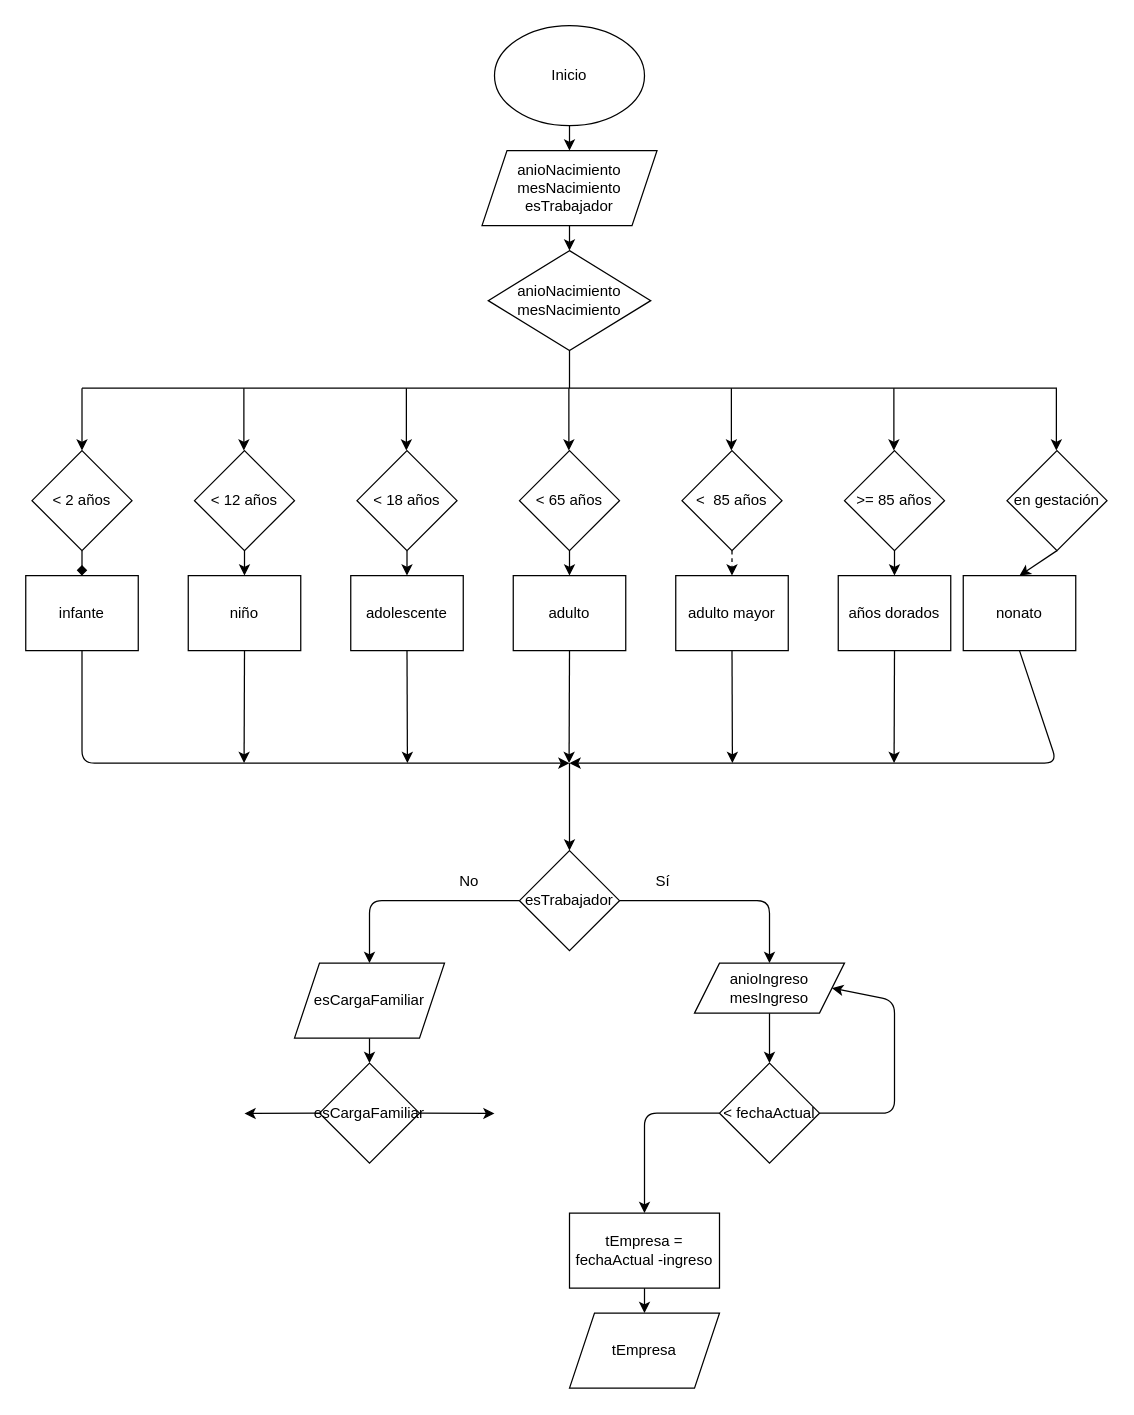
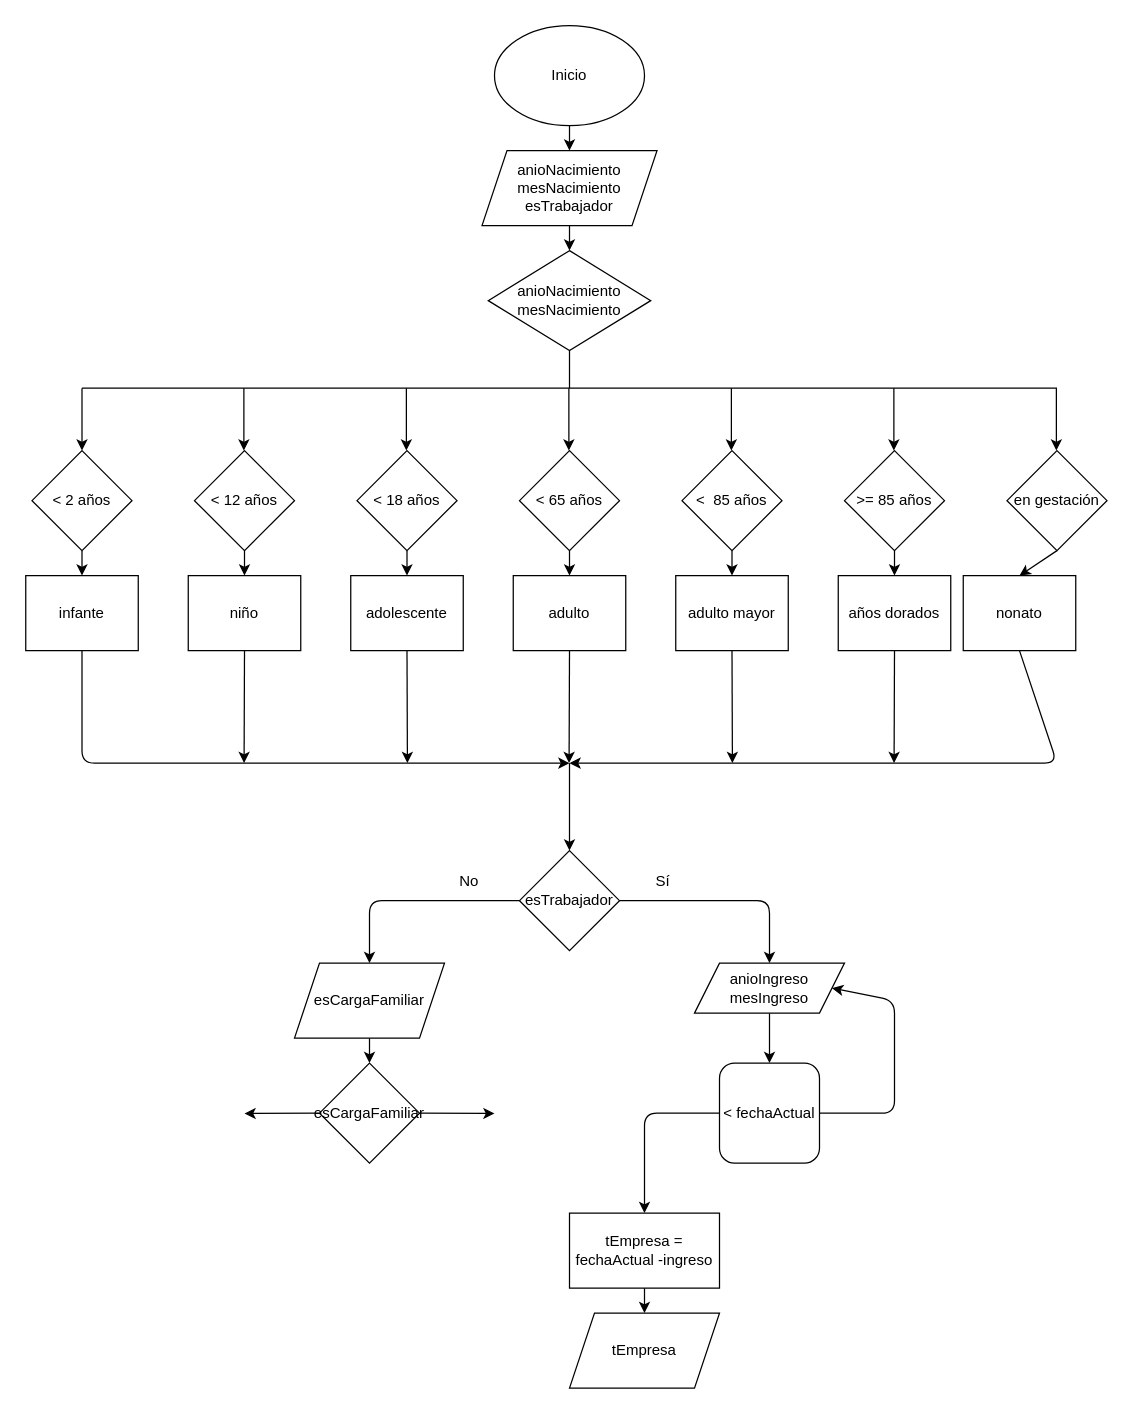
edge "< 85 años" -> "adulto mayor": style dashed -> solid
edge "< 2 años" -> "infante": arrowhead diamond -> classic
node "< fechaActual": shape diamond -> rounded rectangle
